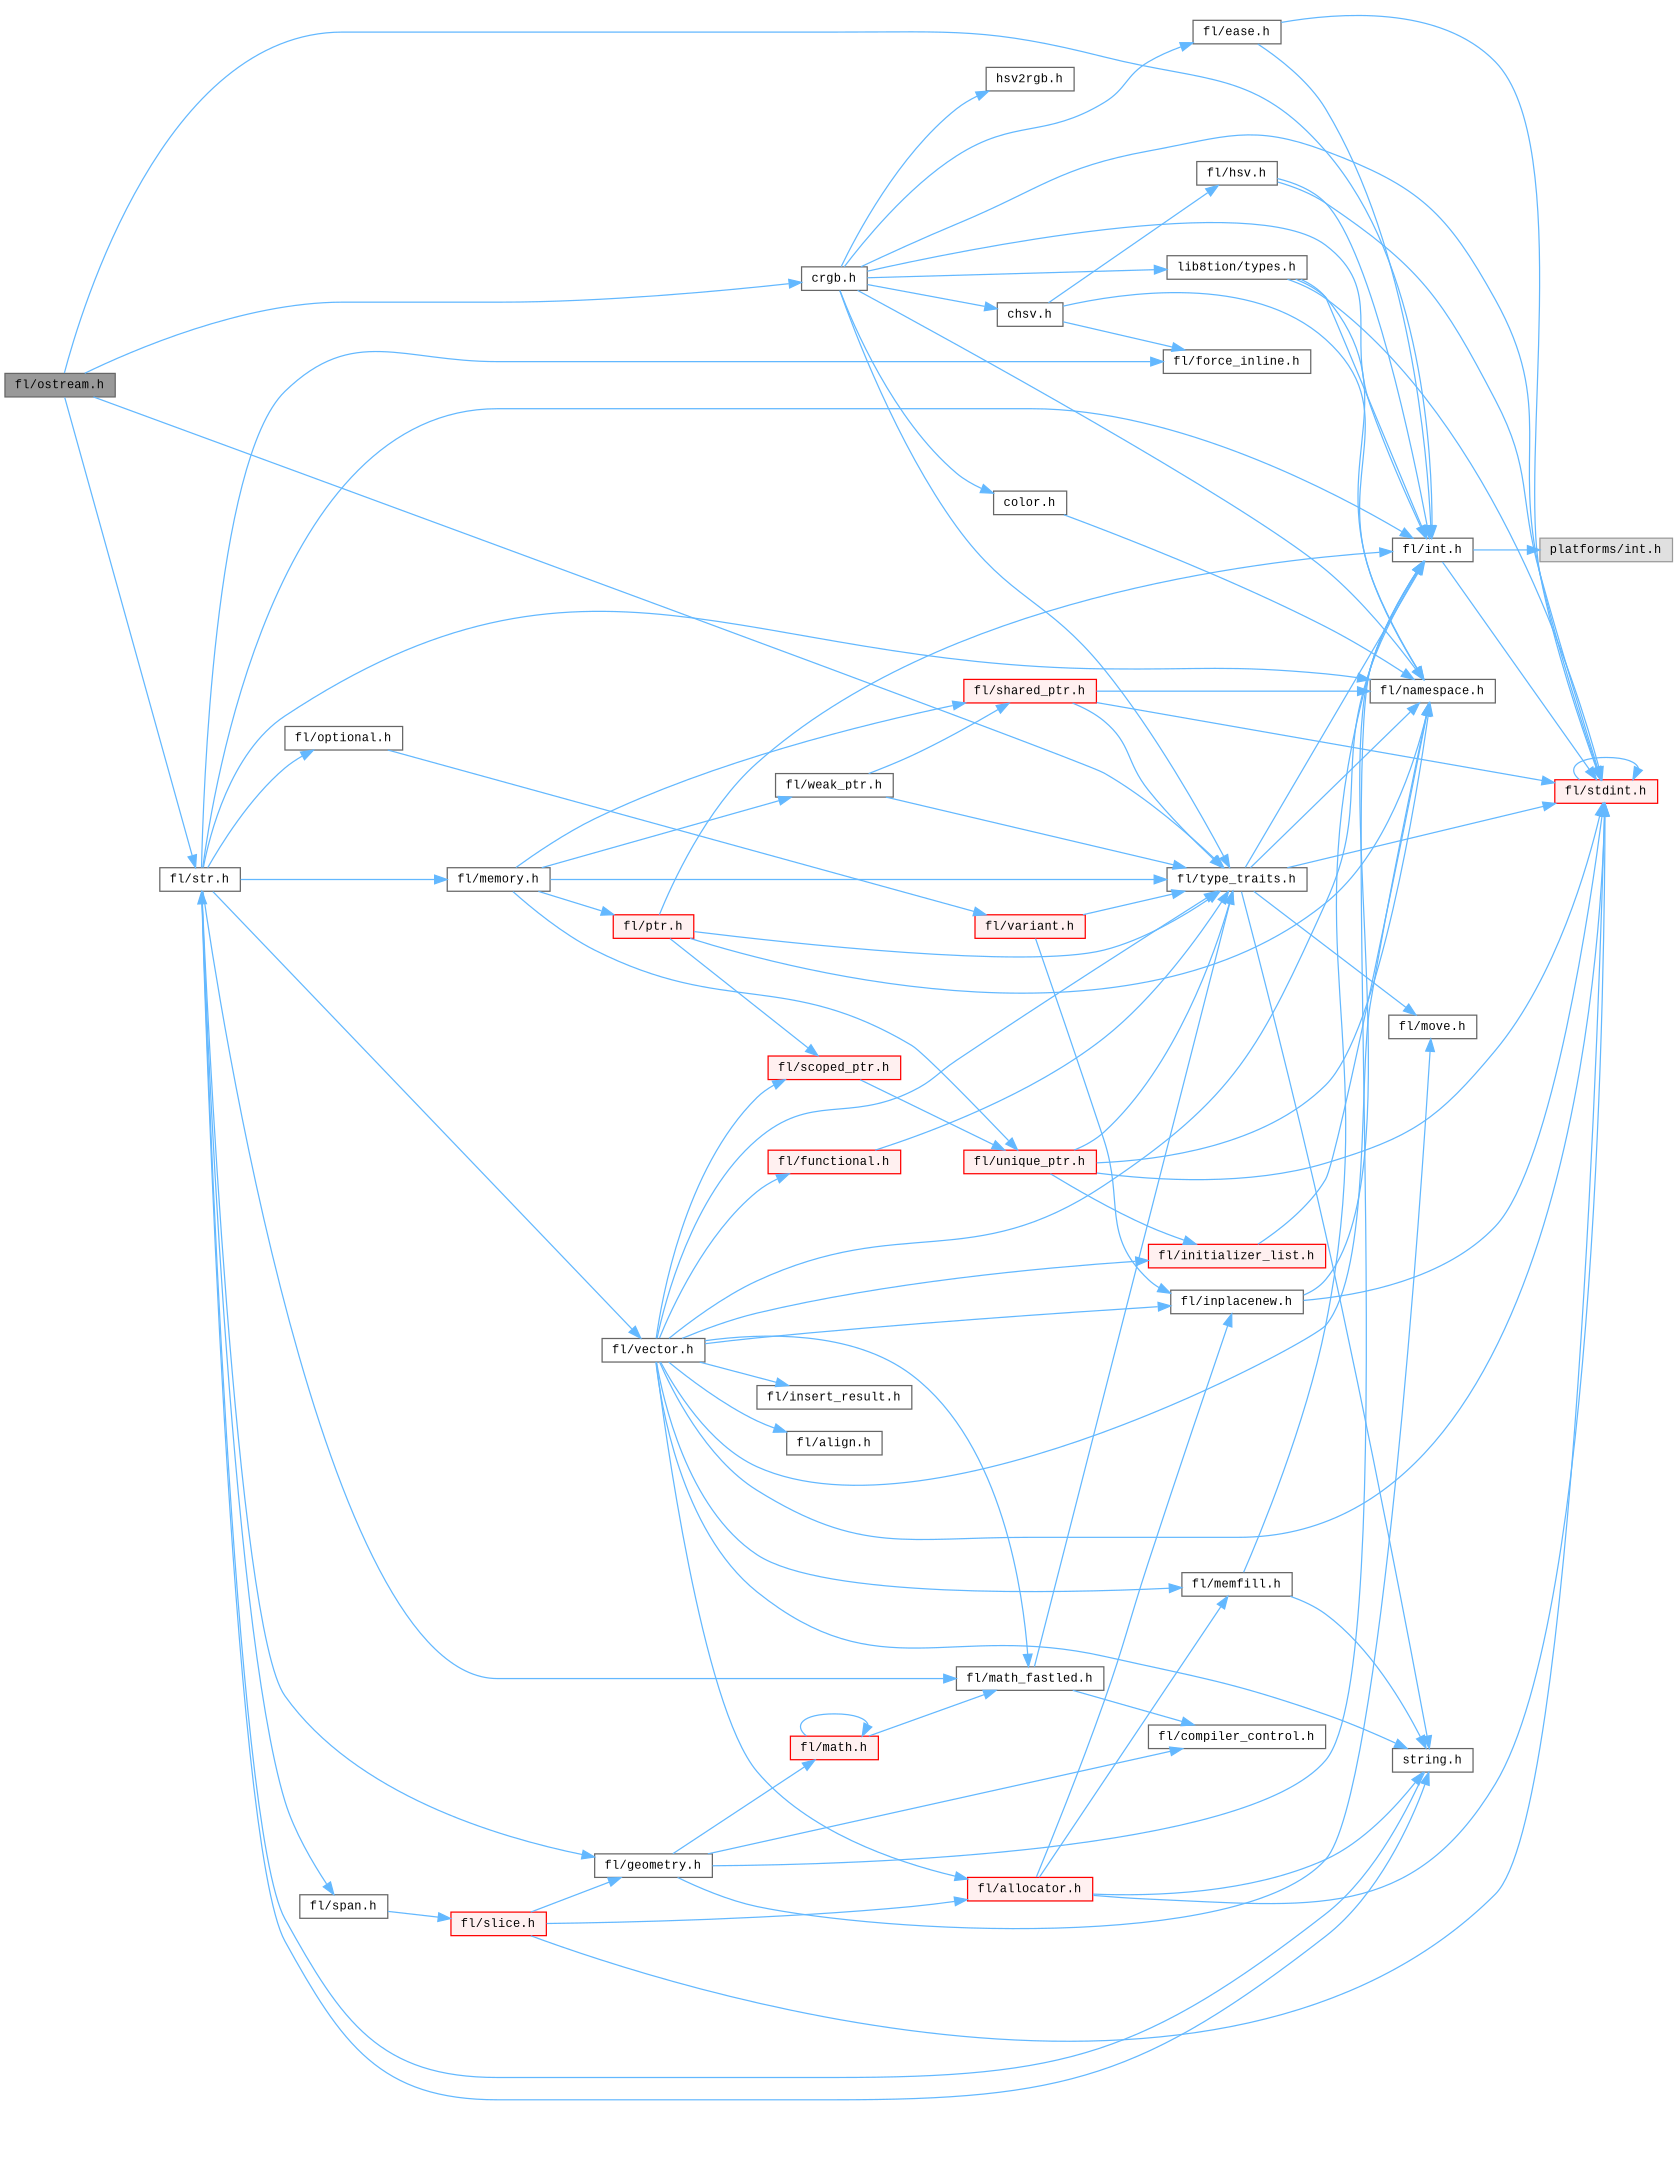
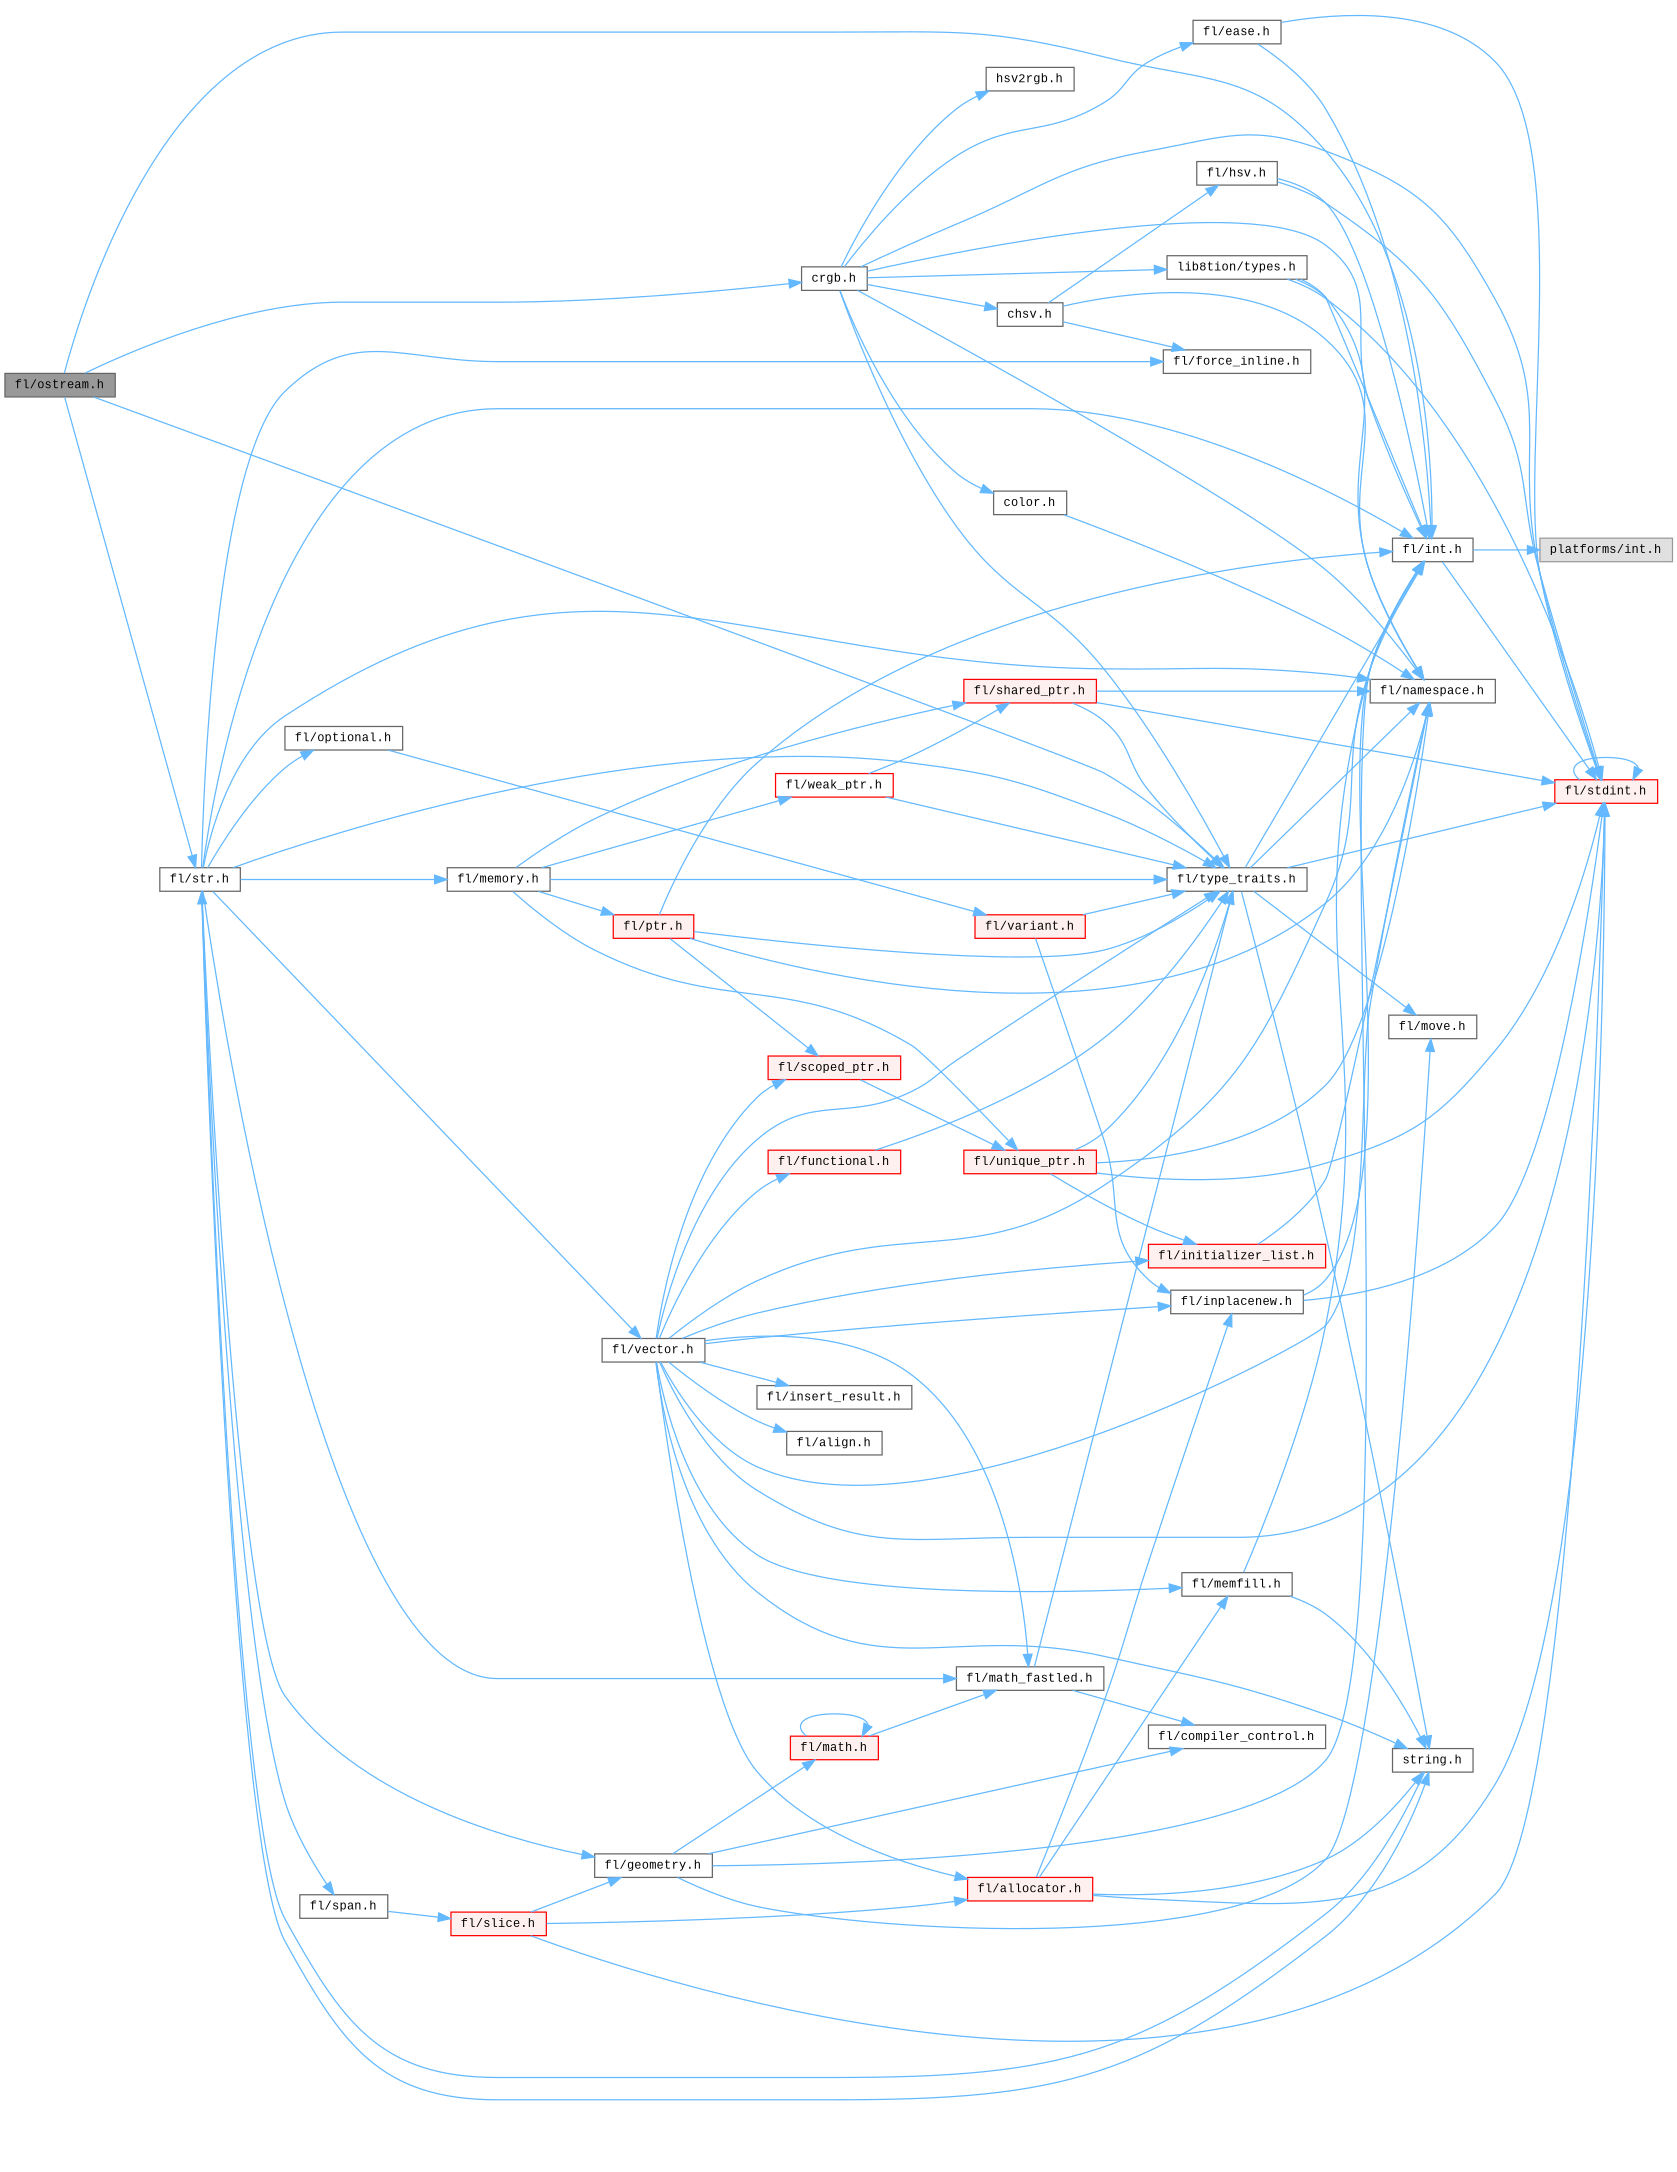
edge "fl/str.h" -> "fl/type_traits.h": added
node "fl/weak_ptr.h": color grey40 -> red
